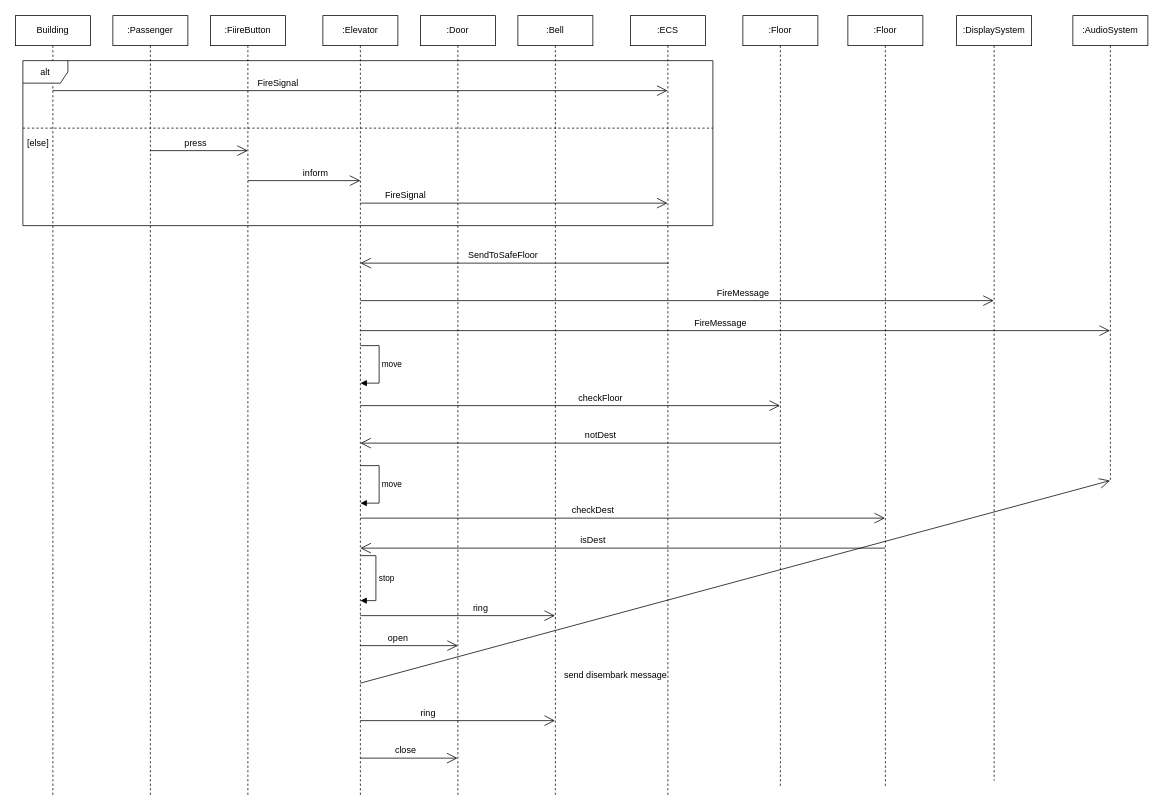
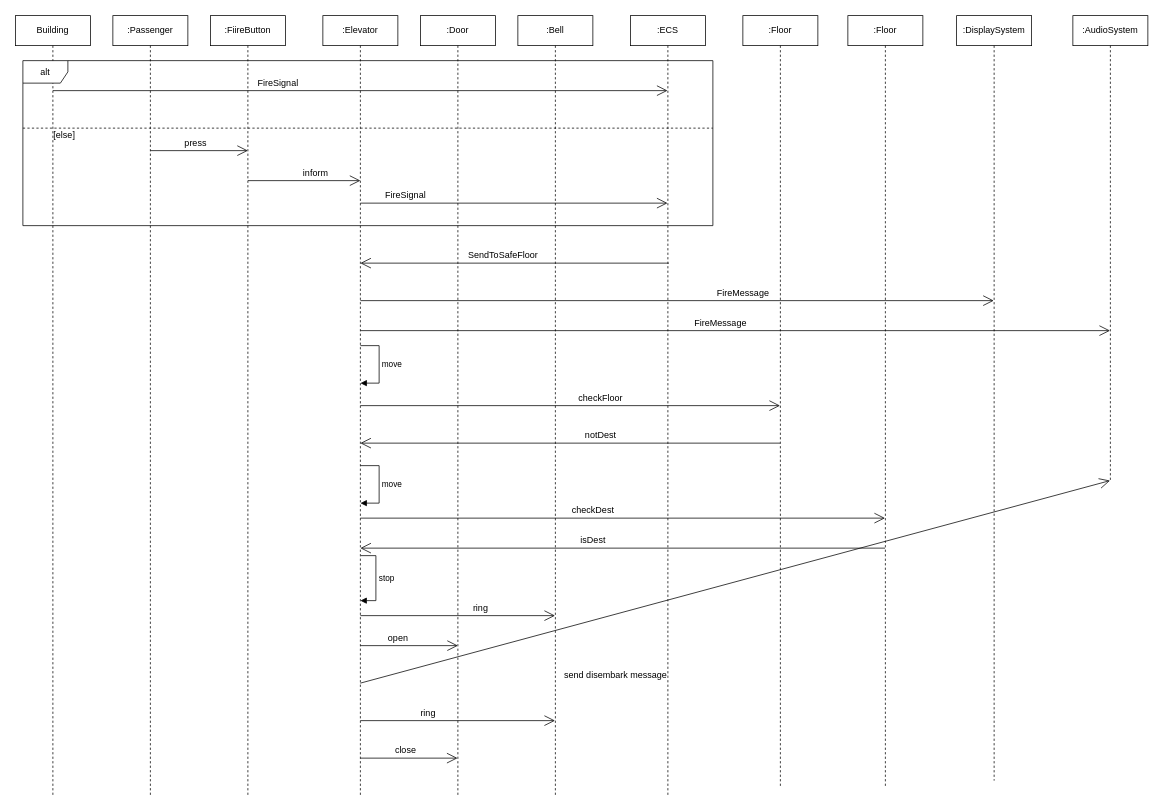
node "[else]": moved (38, 143) -> (64, 135)
